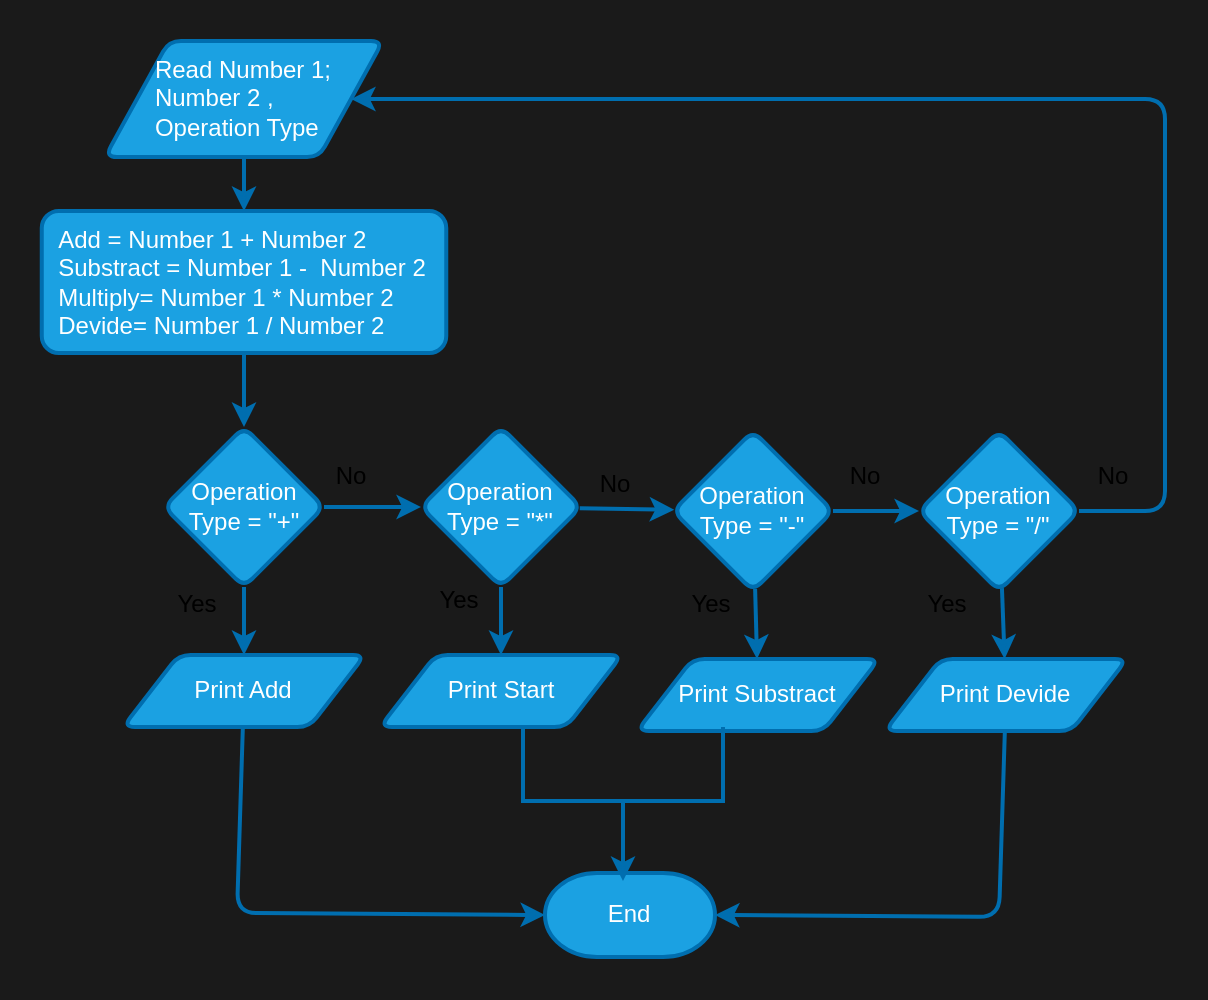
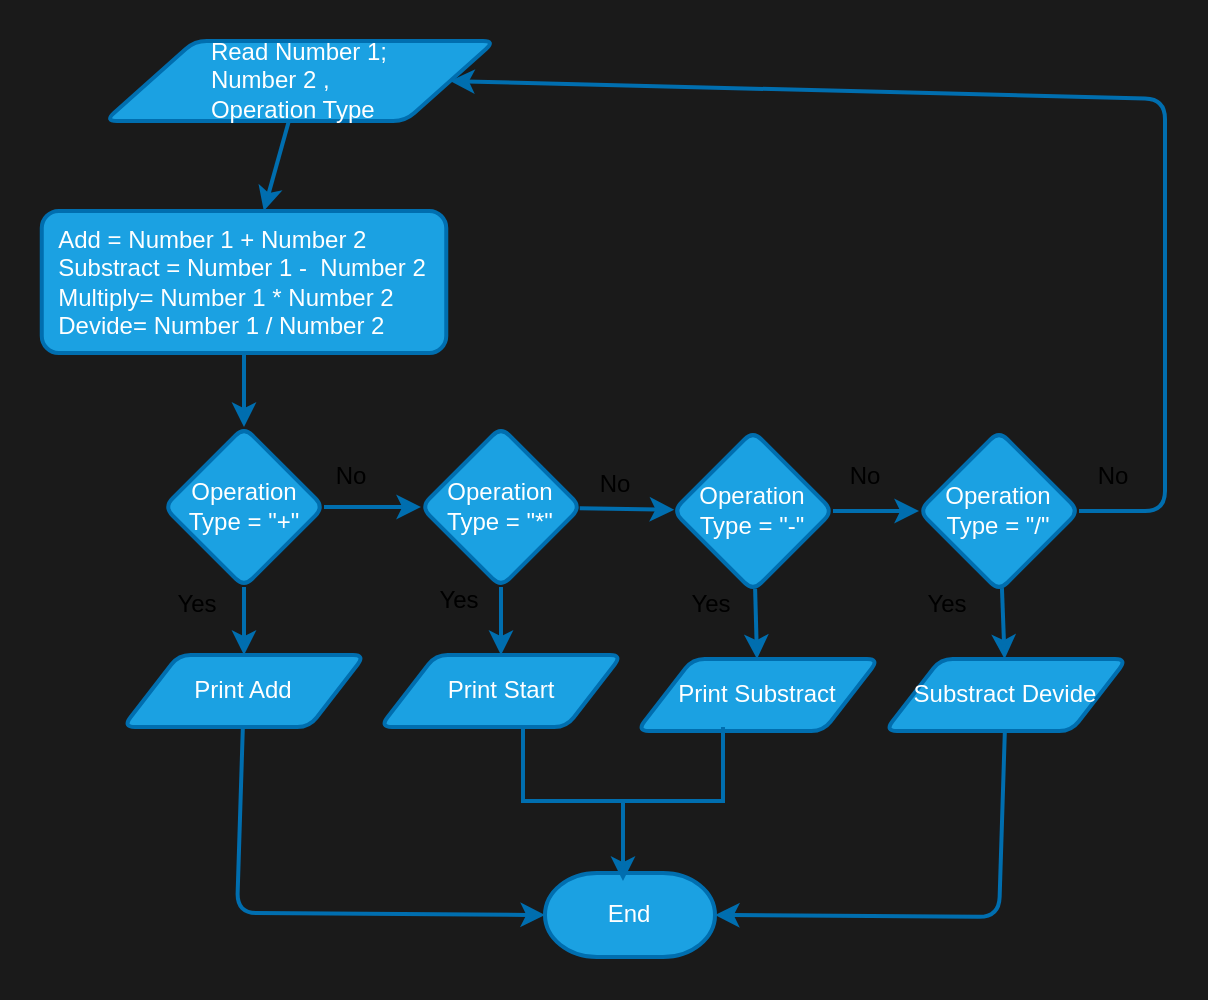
node "Read Number 1; Number 2 , Operation Type": size 278x116 -> 390x80
node "Print Devide": label "Print Devide" -> "Substract Devide"
